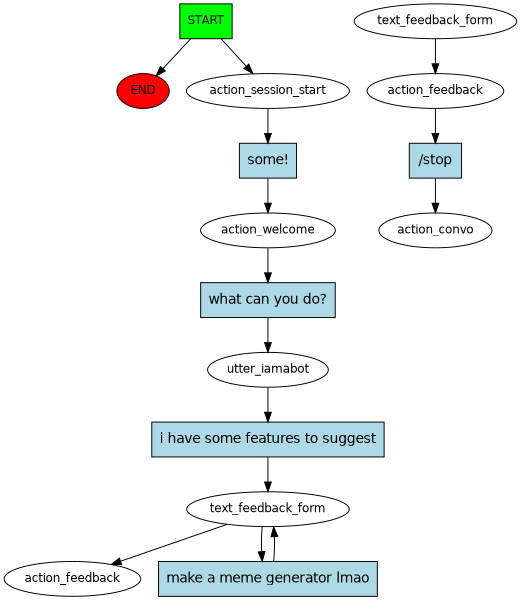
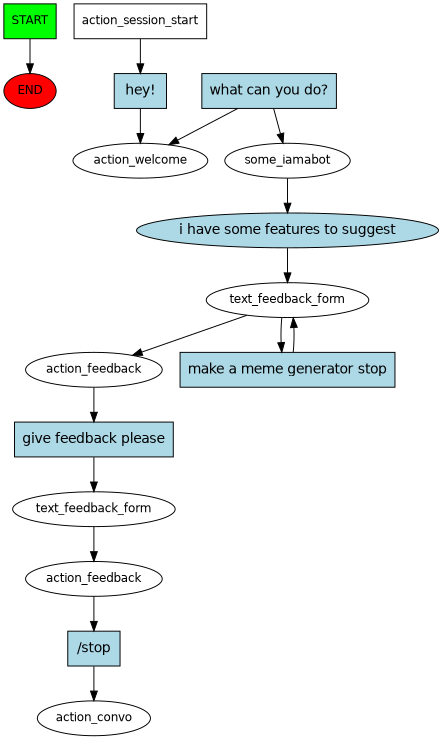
edge "START" -> "action_session_start": removed
node "action_session_start": shape ellipse -> box
node "some!": label "some!" -> "hey!"
edge "action_welcome" -> "what can you do?": reversed
node "utter_iamabot": label "utter_iamabot" -> "some_iamabot"
node "give feedback please": added
node "i have some features to suggest": shape box -> ellipse
node "make a meme generator lmao": label "make a meme generator lmao" -> "make a meme generator stop"
